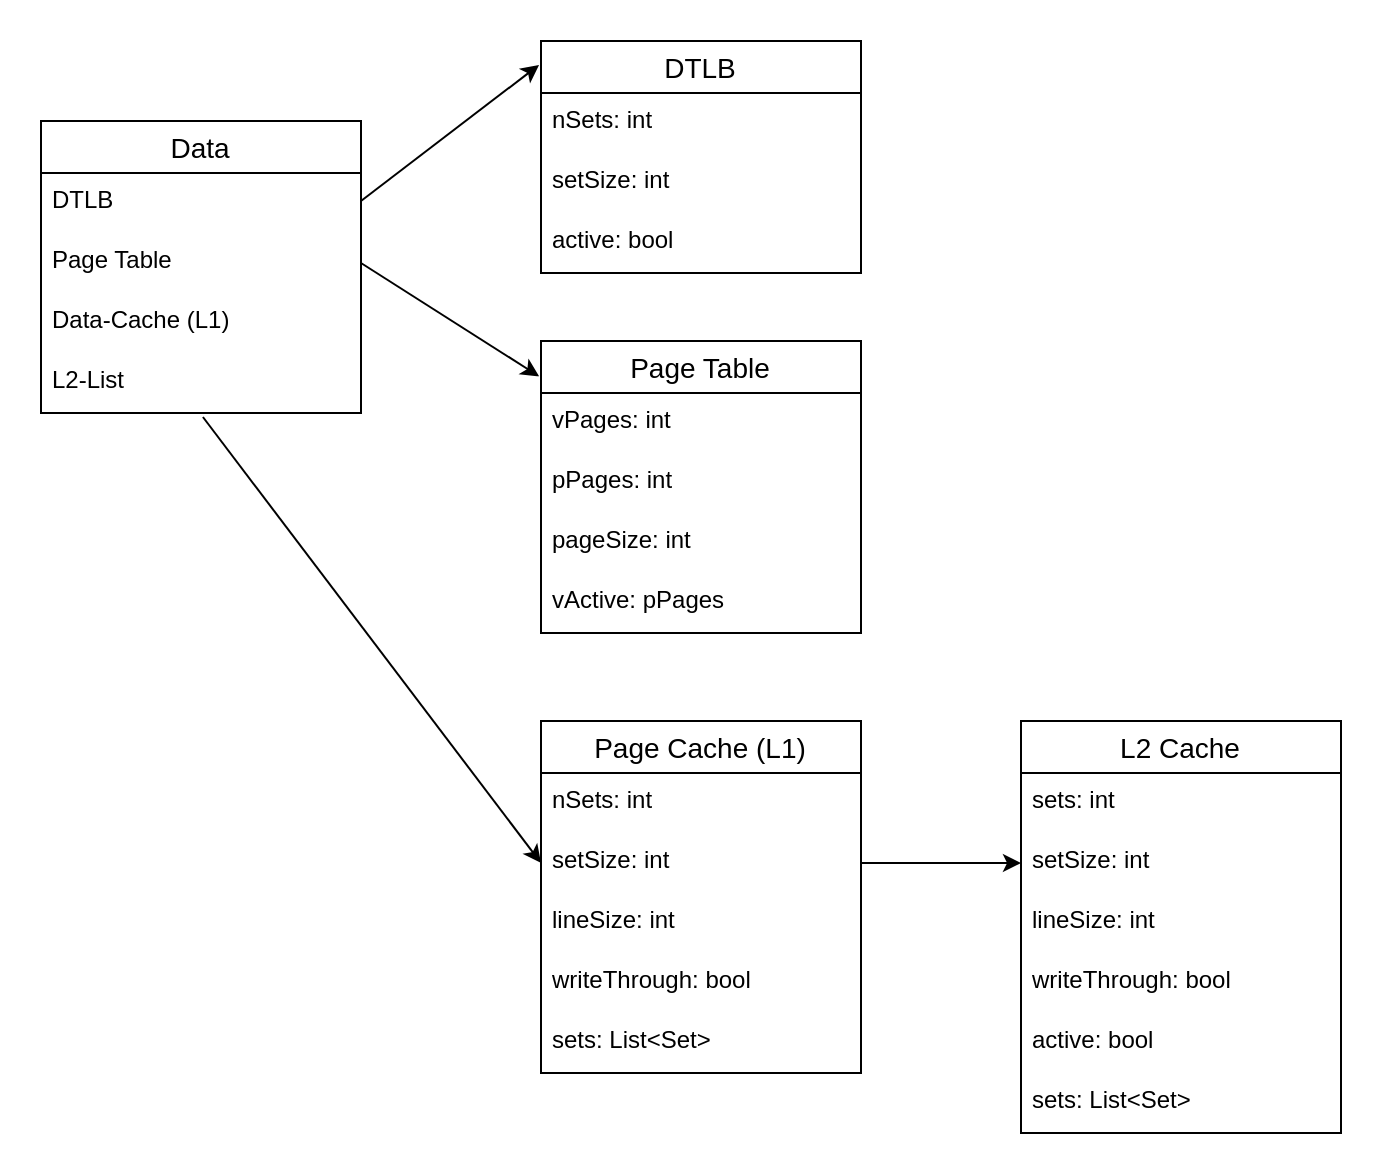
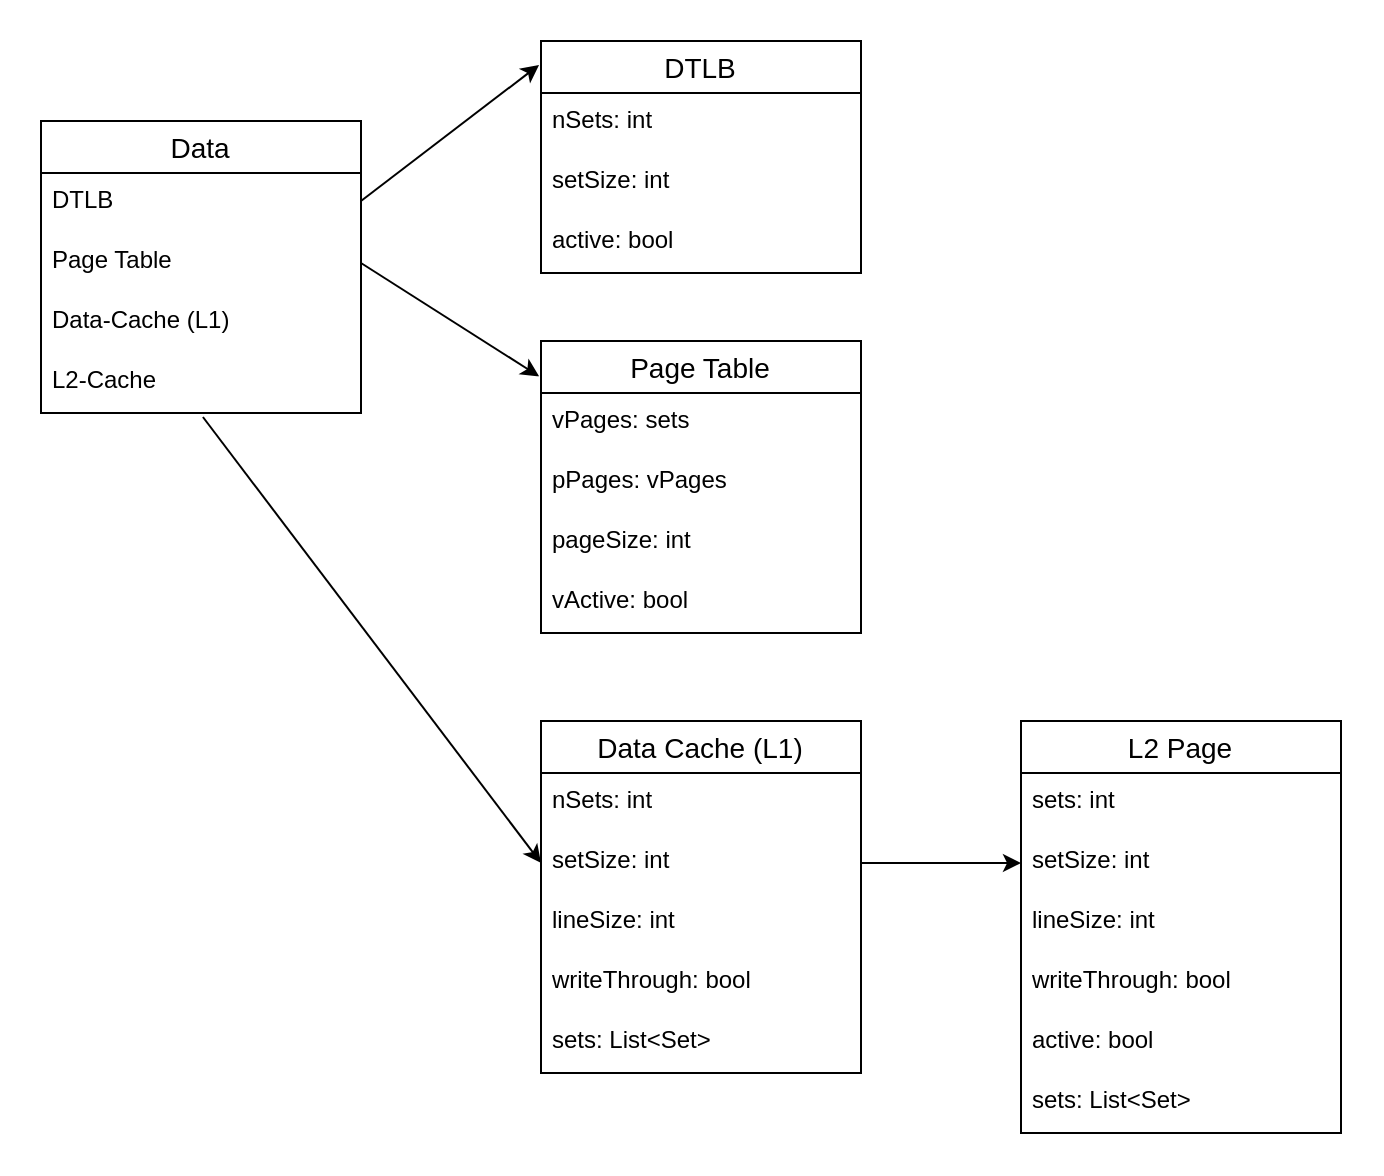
node "L2-List": label "L2-List" -> "L2-Cache"
node "vPages: int": label "vPages: int" -> "vPages: sets"
node "pPages: int": label "pPages: int" -> "pPages: vPages"
node "vActive: pPages": label "vActive: pPages" -> "vActive: bool"
node "Page Cache (L1)": label "Page Cache (L1)" -> "Data Cache (L1)"
node "L2 Cache": label "L2 Cache" -> "L2 Page"
